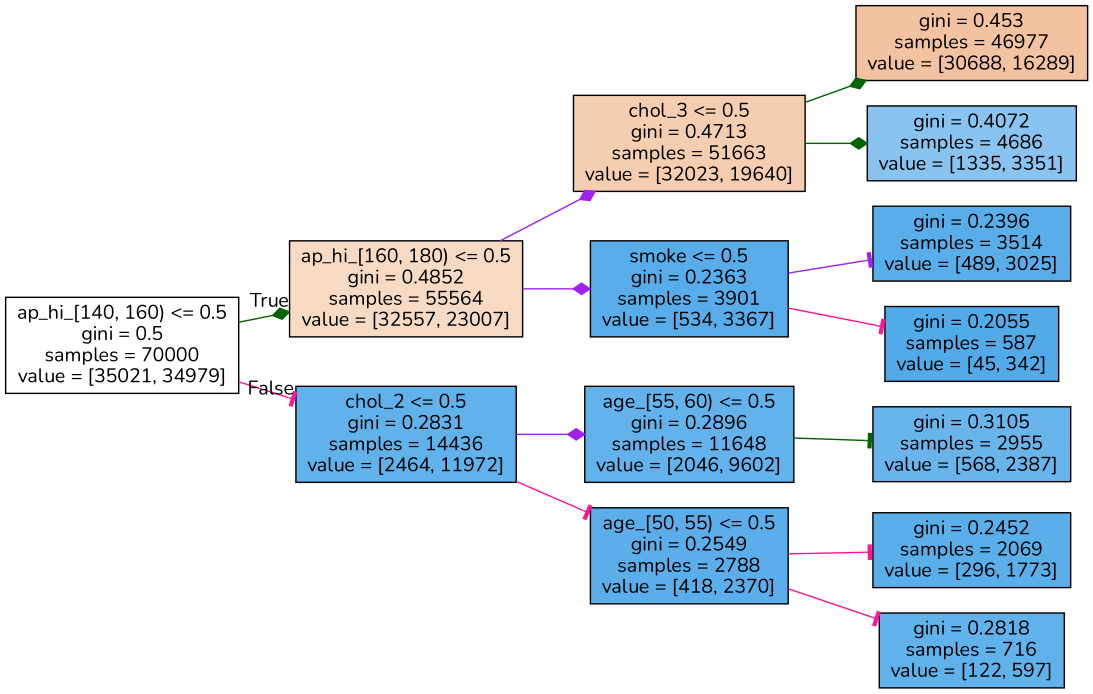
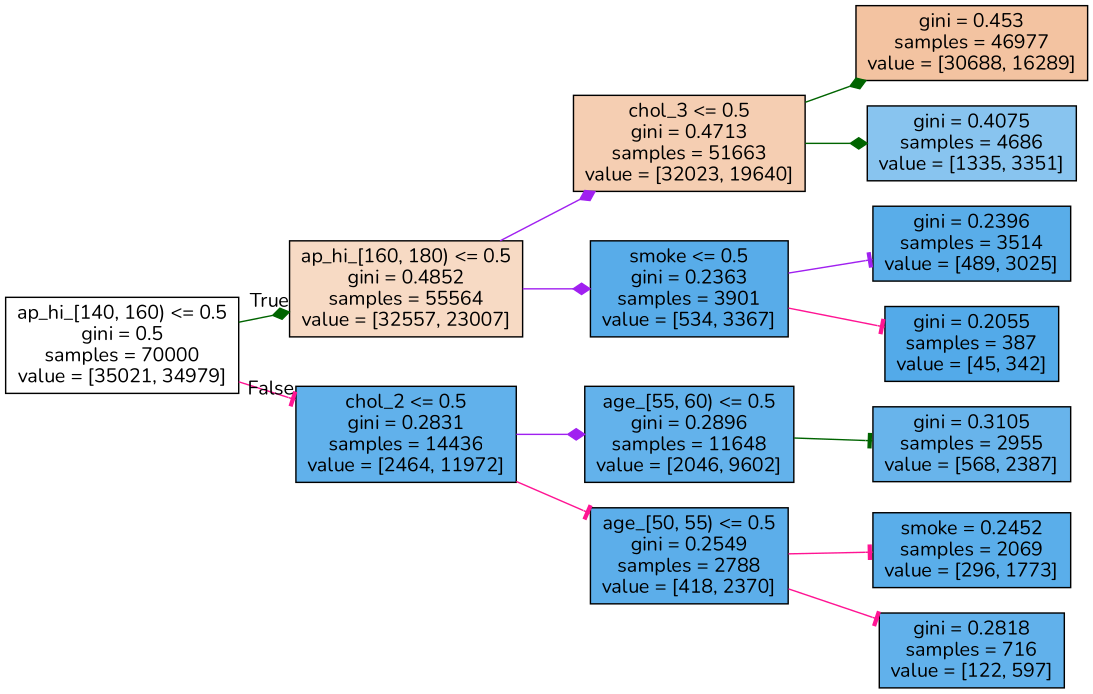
node "gini = 0.4072 samples = 4686 value = [1335, 3351]": label "gini = 0.4072 samples = 4686 value = [1335, 3351]" -> "gini = 0.4075 samples = 4686 value = [1335, 3351]"
node "gini = 0.2055 samples = 587 value = [45, 342]": label "gini = 0.2055 samples = 587 value = [45, 342]" -> "gini = 0.2055 samples = 387 value = [45, 342]"
node "gini = 0.2452 samples = 2069 value = [296, 1773]": label "gini = 0.2452 samples = 2069 value = [296, 1773]" -> "smoke = 0.2452 samples = 2069 value = [296, 1773]"
